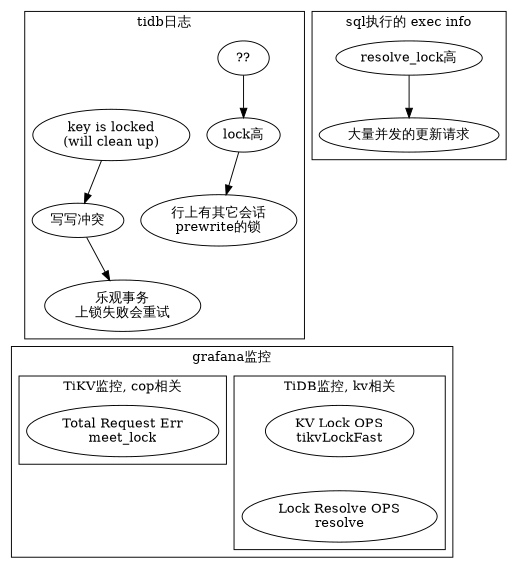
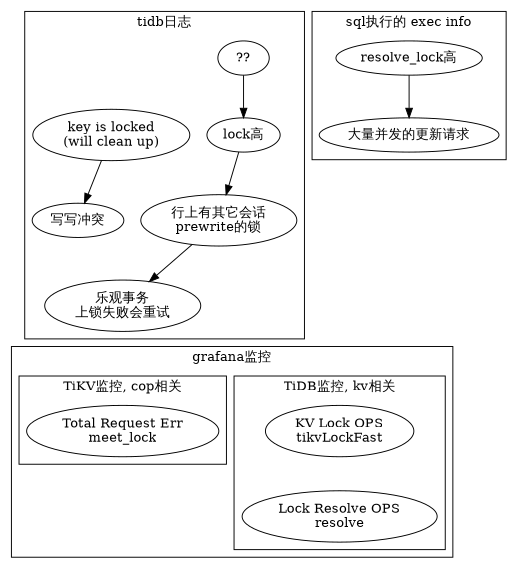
edge "写写冲突" -> "乐观事务 上锁失败会重试": now "行上有其它会话 prewrite的锁" -> "乐观事务 上锁失败会重试"
